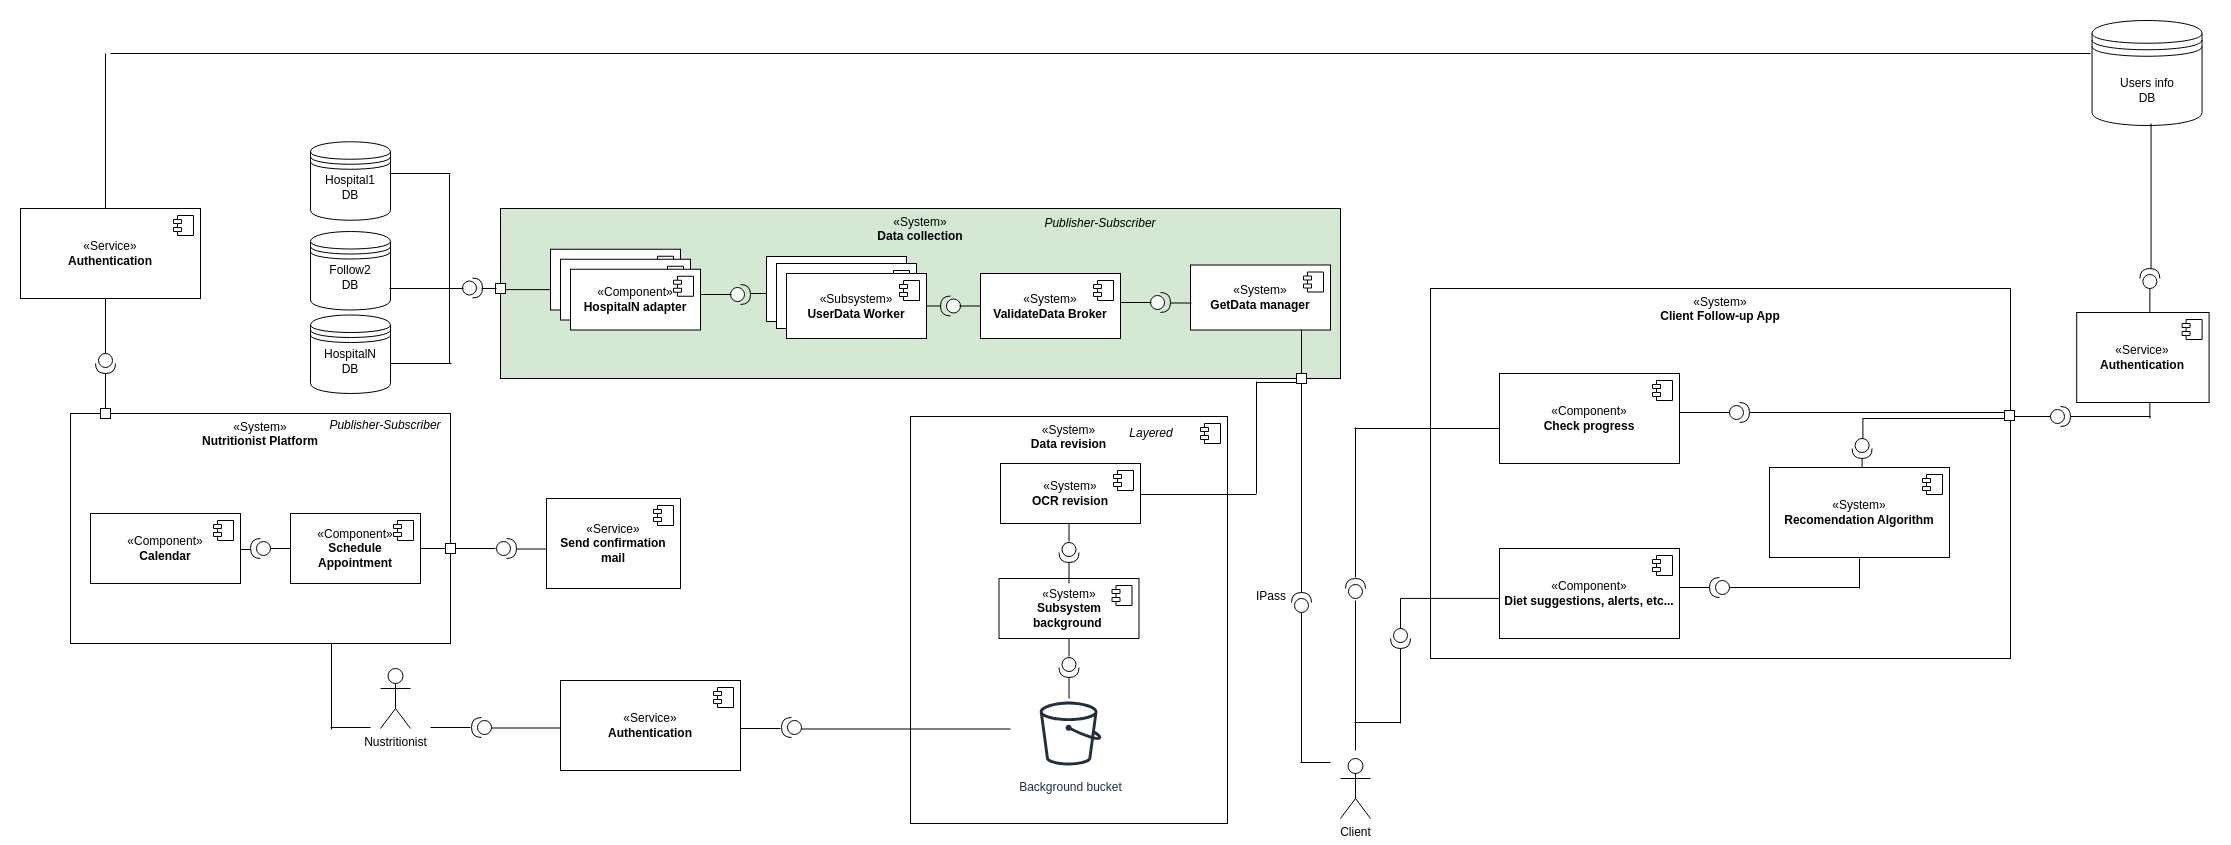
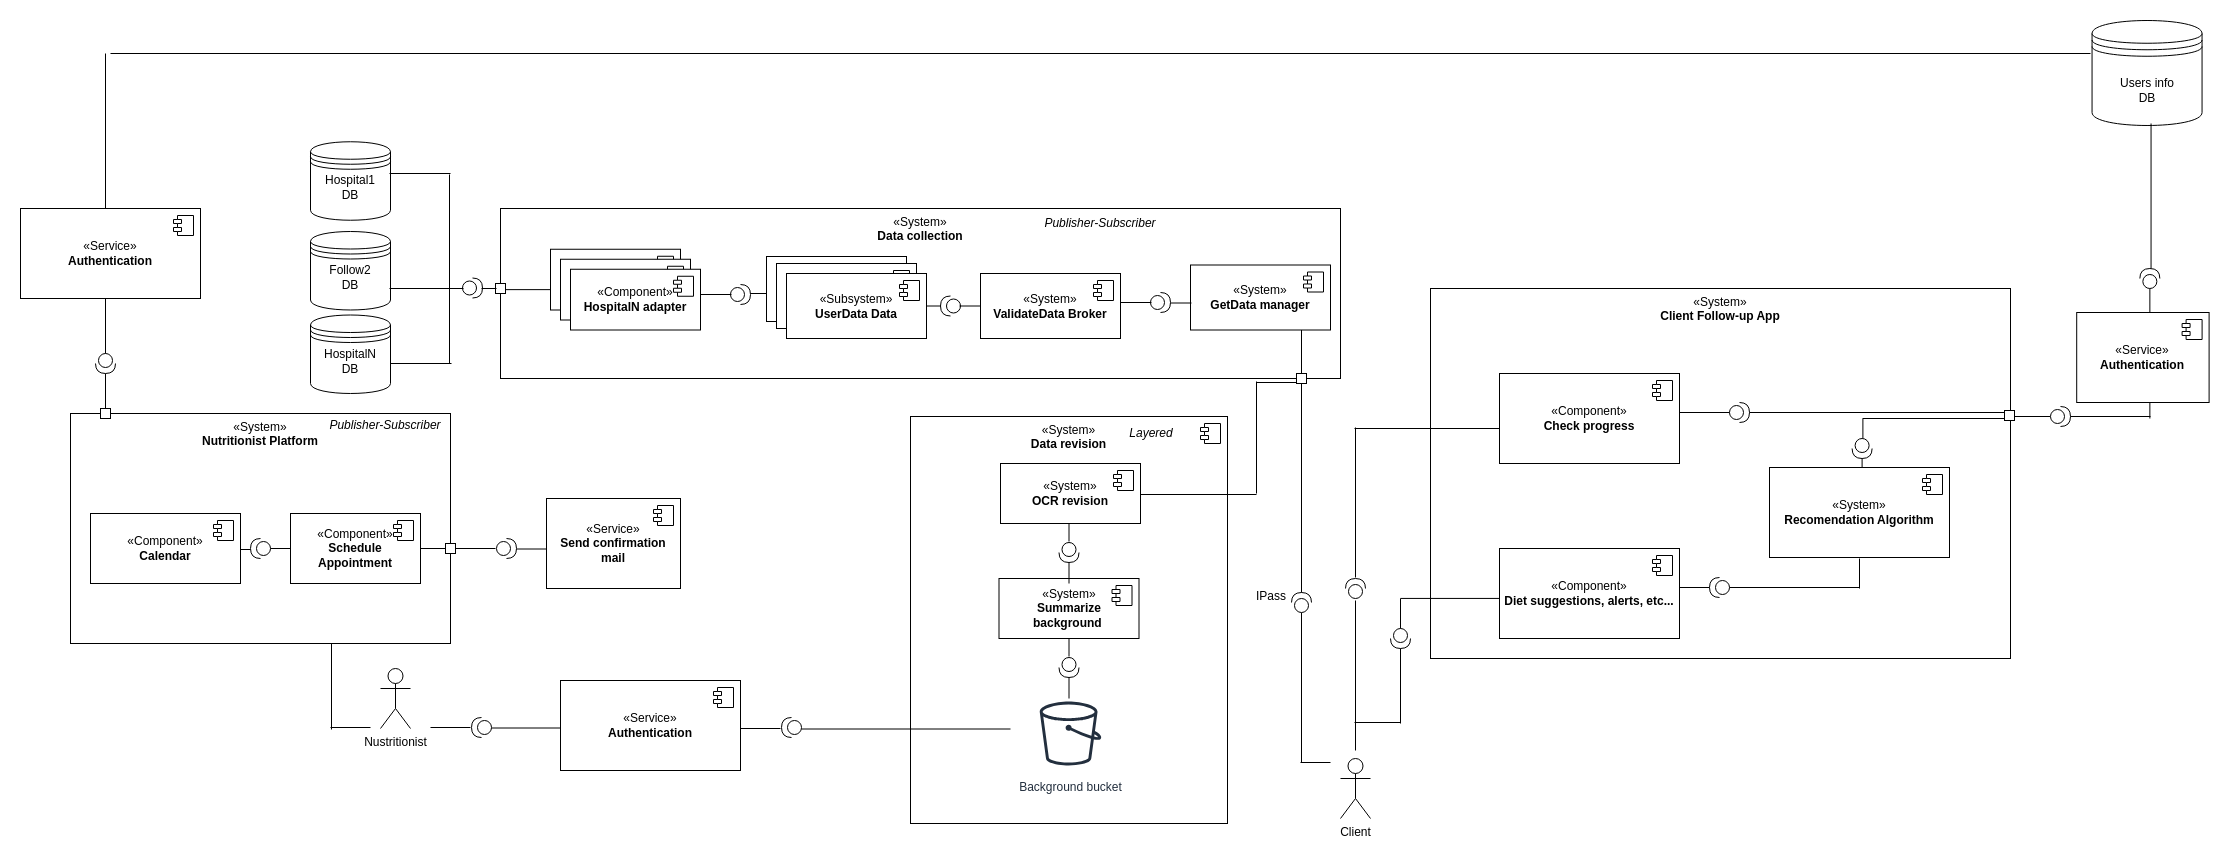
node "«System» Data collection": fillcolor #d5e8d4 -> #ffffff
node "«Subsystem» UserData Worker": label "«Subsystem» UserData Worker" -> "«Subsystem» UserData Data"
node "«System» Subsystem background": label "«System» Subsystem background" -> "«System» Summarize background"
